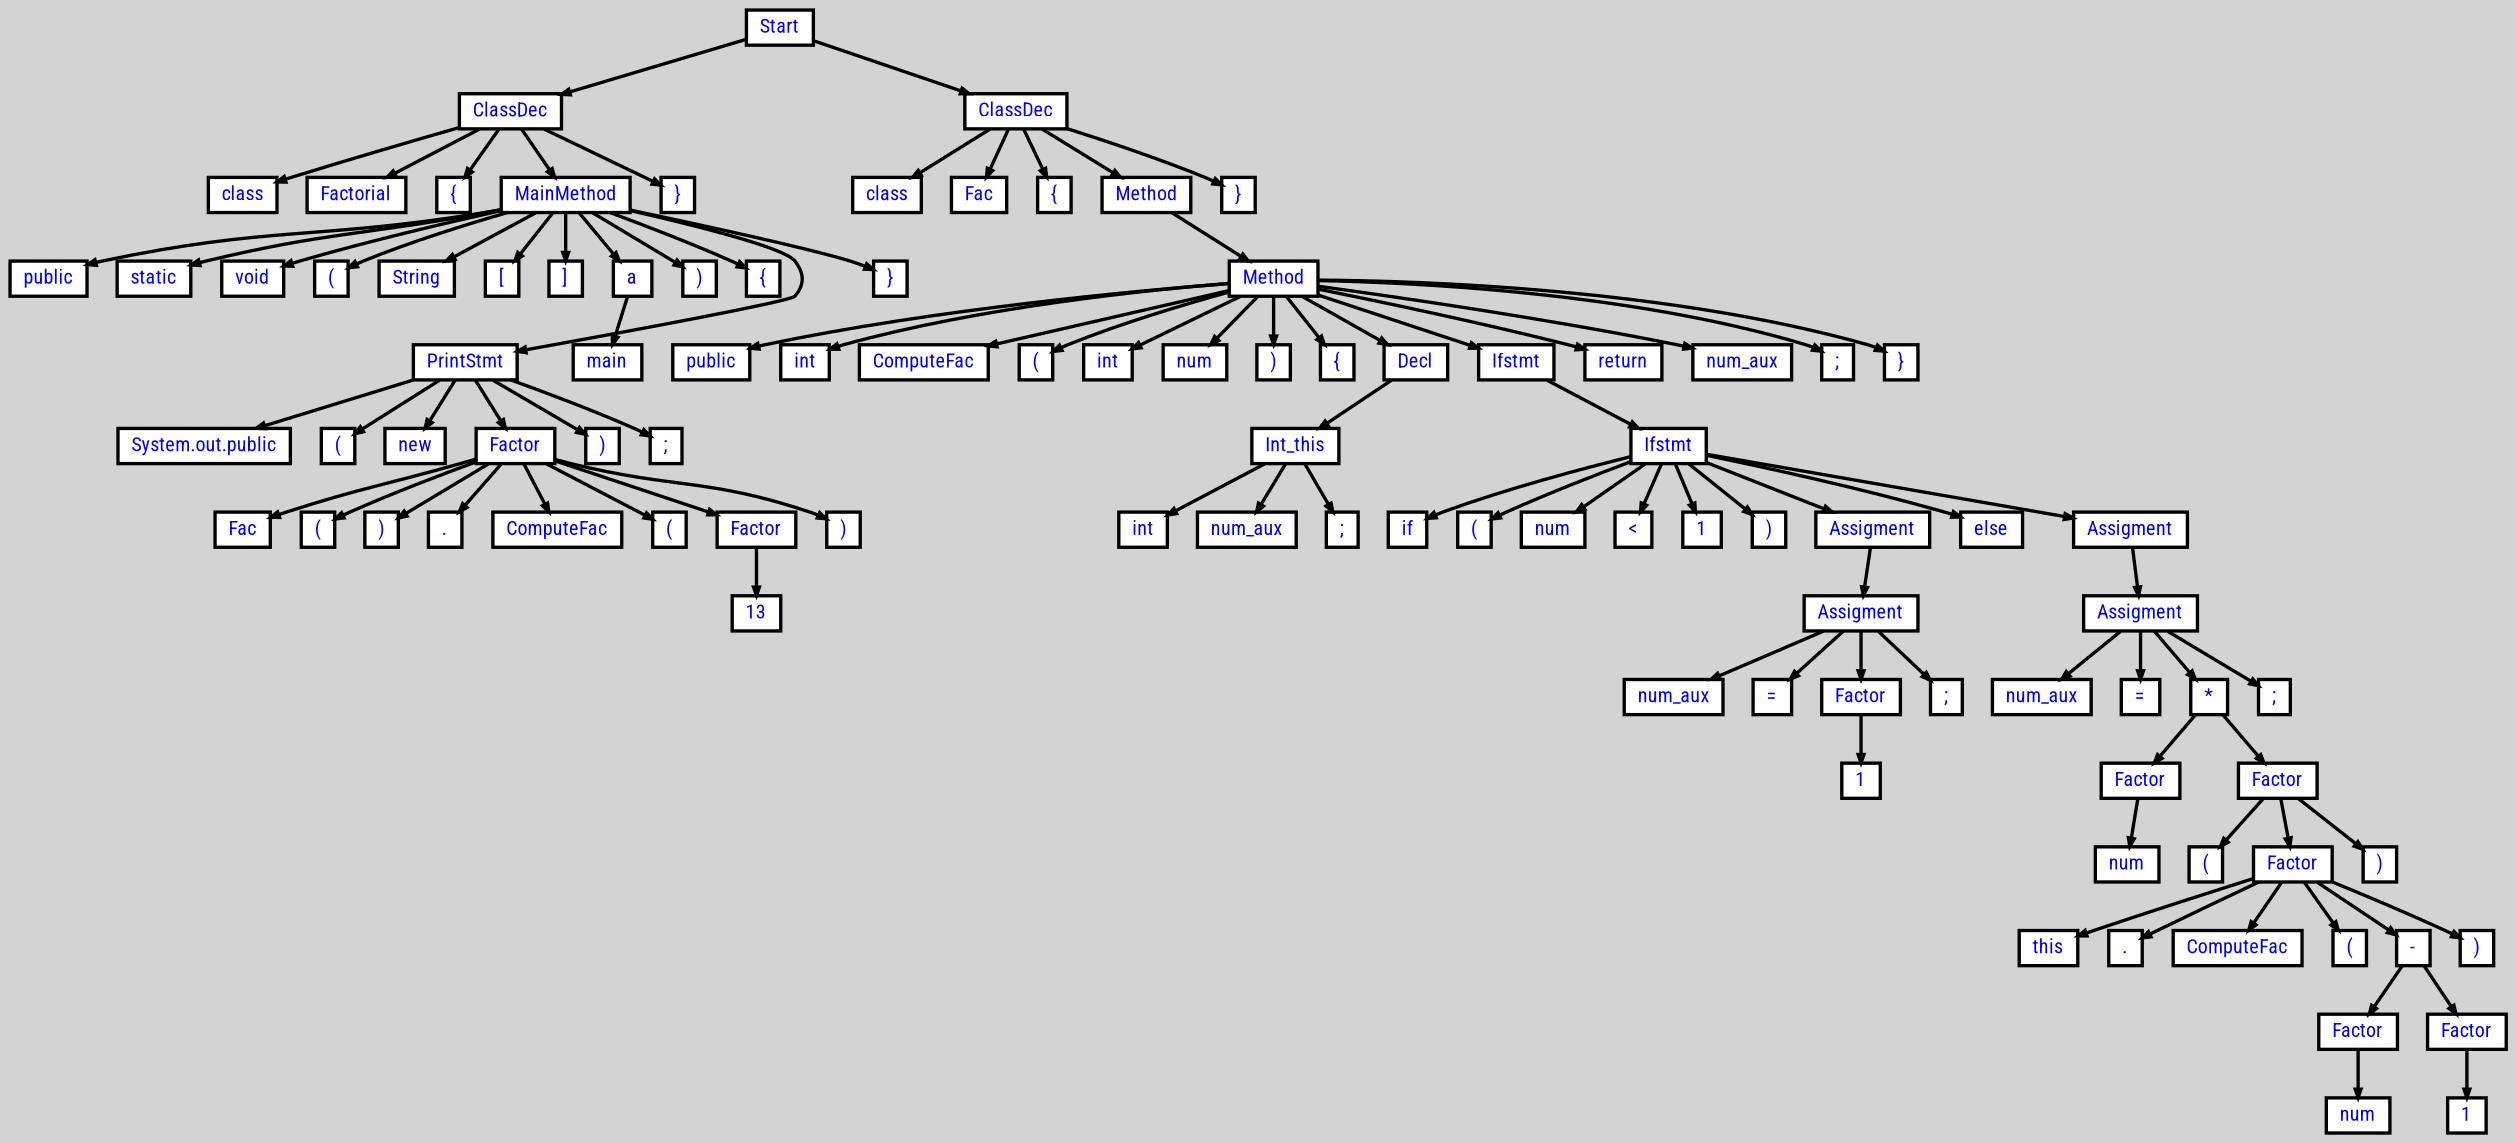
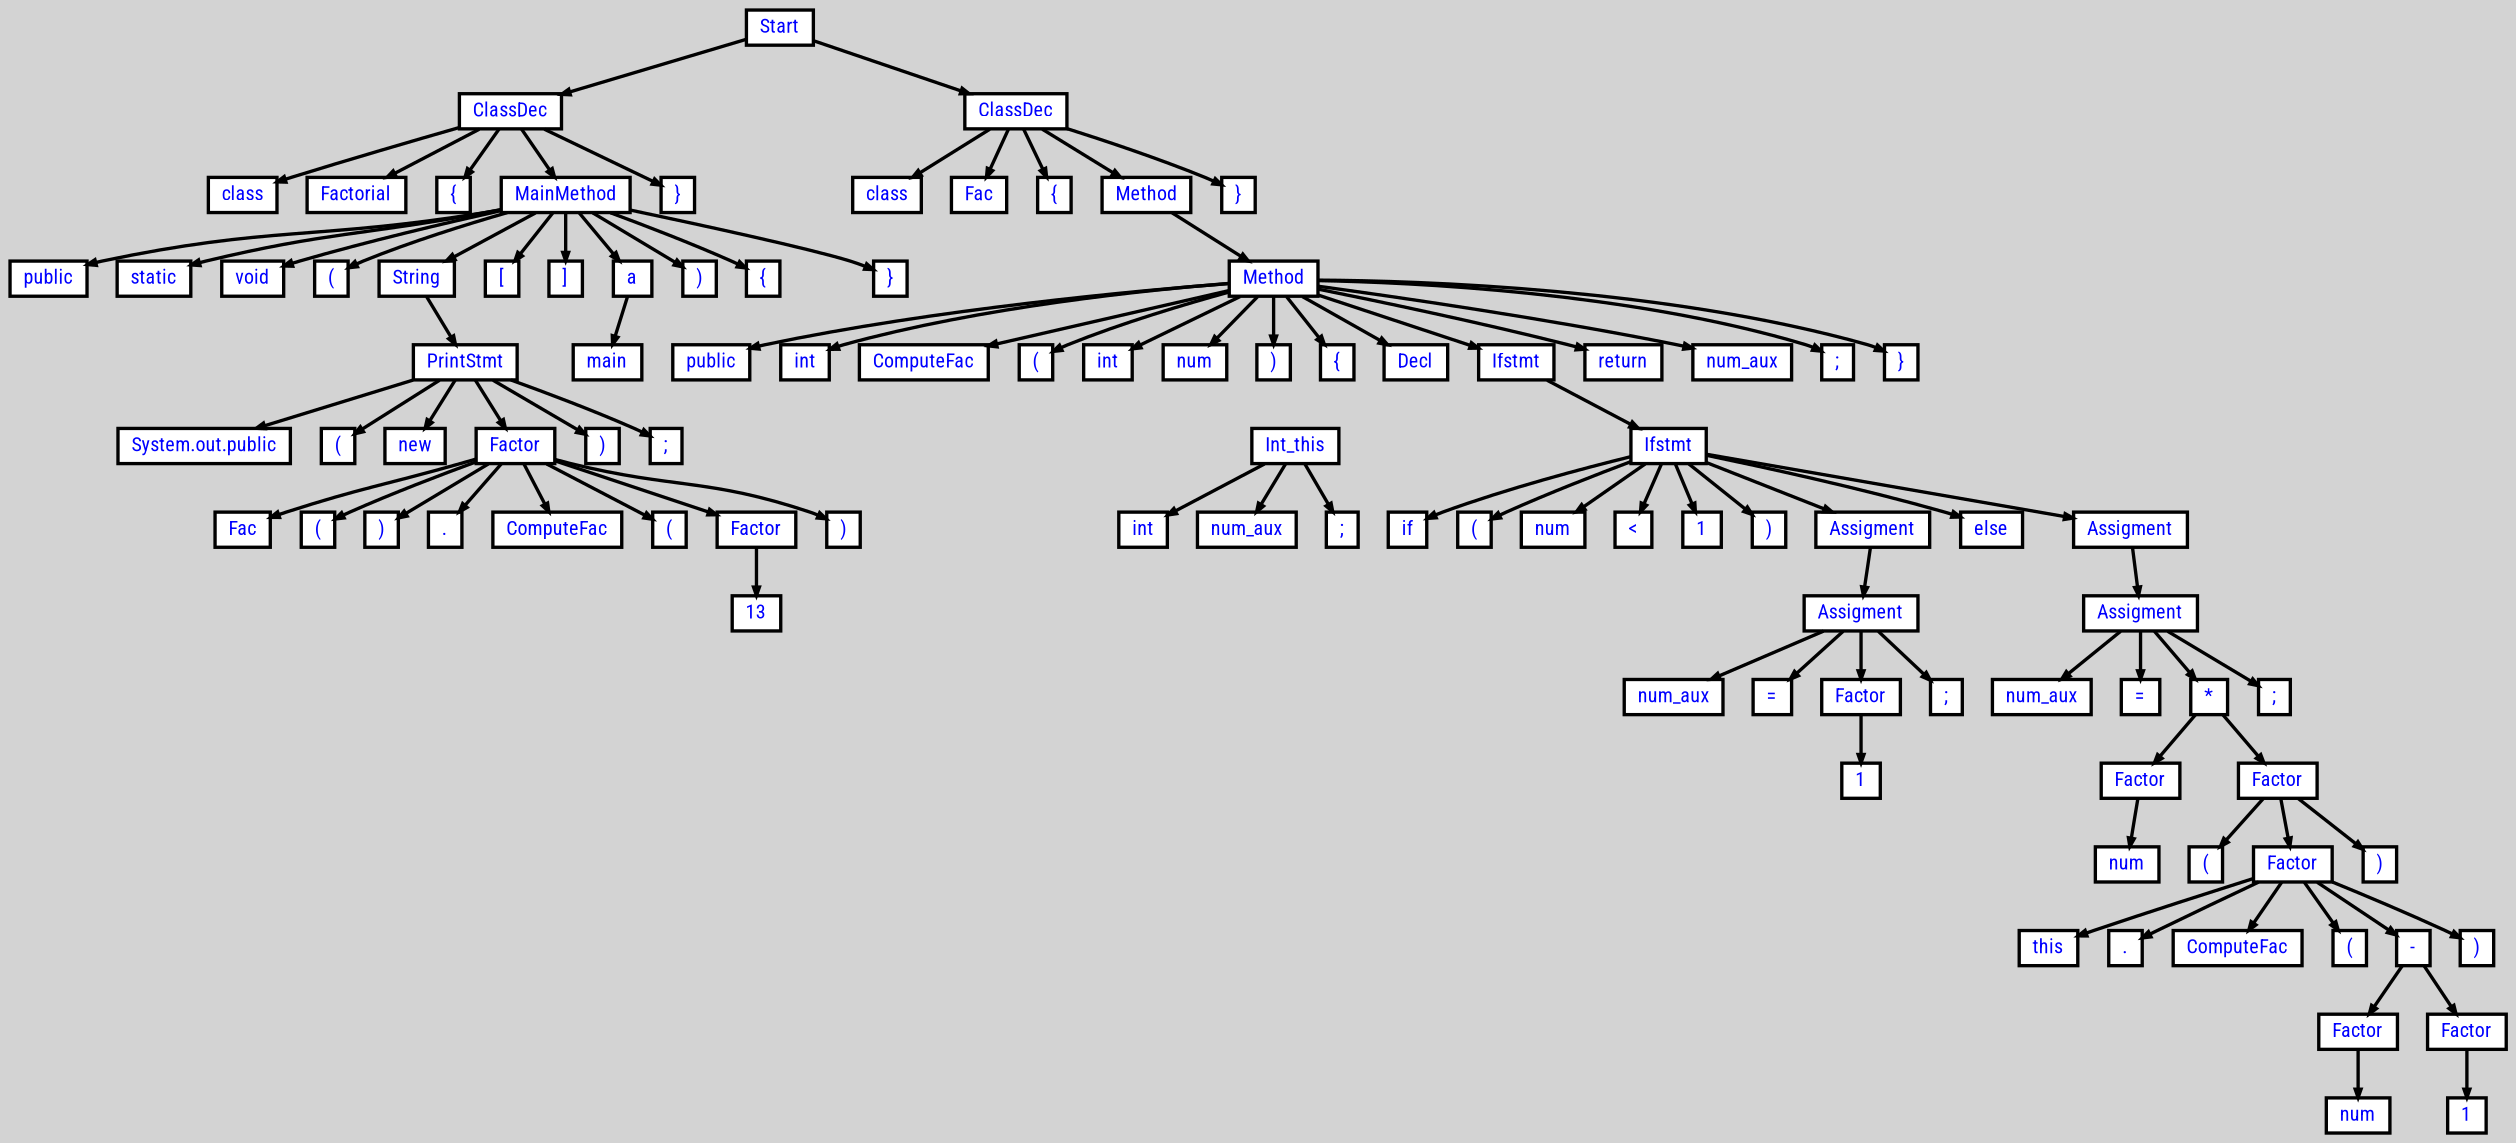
edge "MainMethod" -> "PrintStmt": now "String" -> "PrintStmt"
edge "Decl" -> "Int_this": removed
